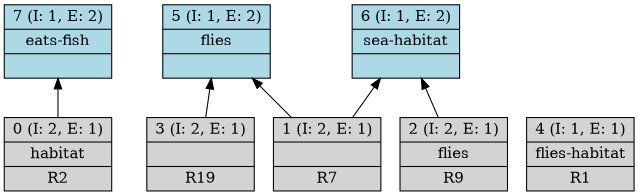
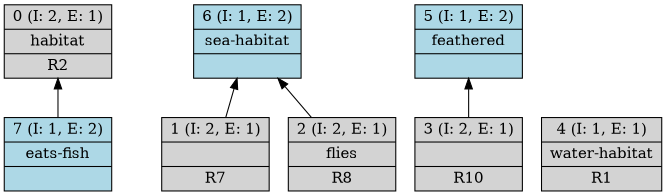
node "5 (I: 1, E: 2)": text "flies" -> "feathered"
edge "1 (I: 2, E: 1)" -> "5 (I: 1, E: 2)": removed
edge "0 (I: 2, E: 1)" -> "7 (I: 1, E: 2)": reversed
node "4 (I: 1, E: 1)": text "flies-habitat" -> "water-habitat"
node "3 (I: 2, E: 1)": text "R19" -> "R10"
node "2 (I: 2, E: 1)": text "R9" -> "R8"
